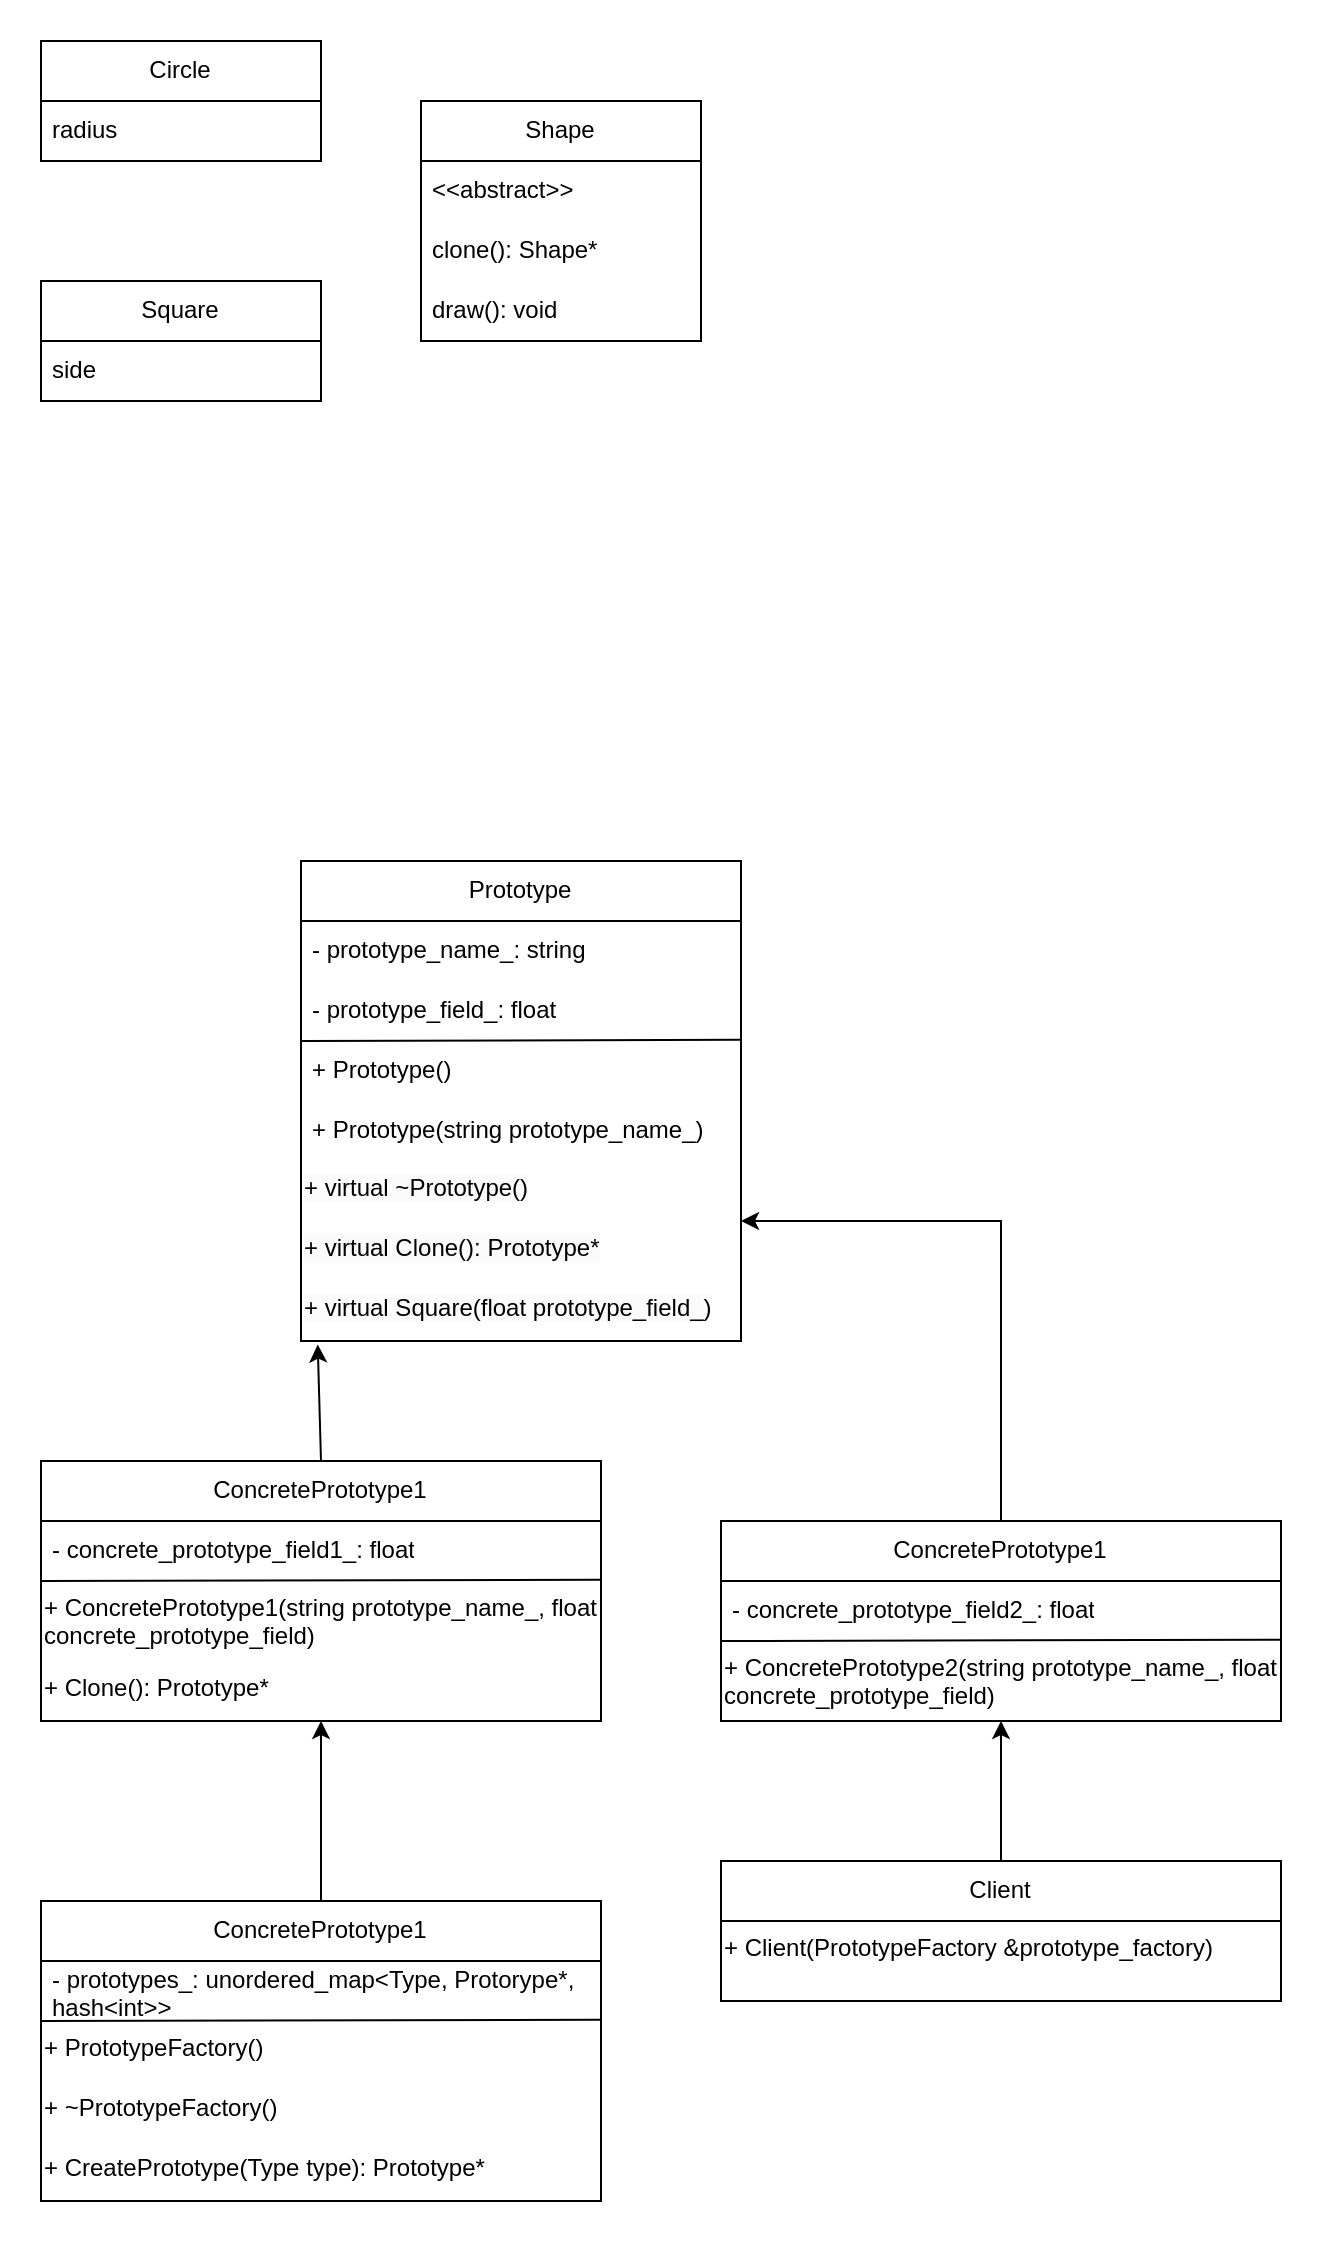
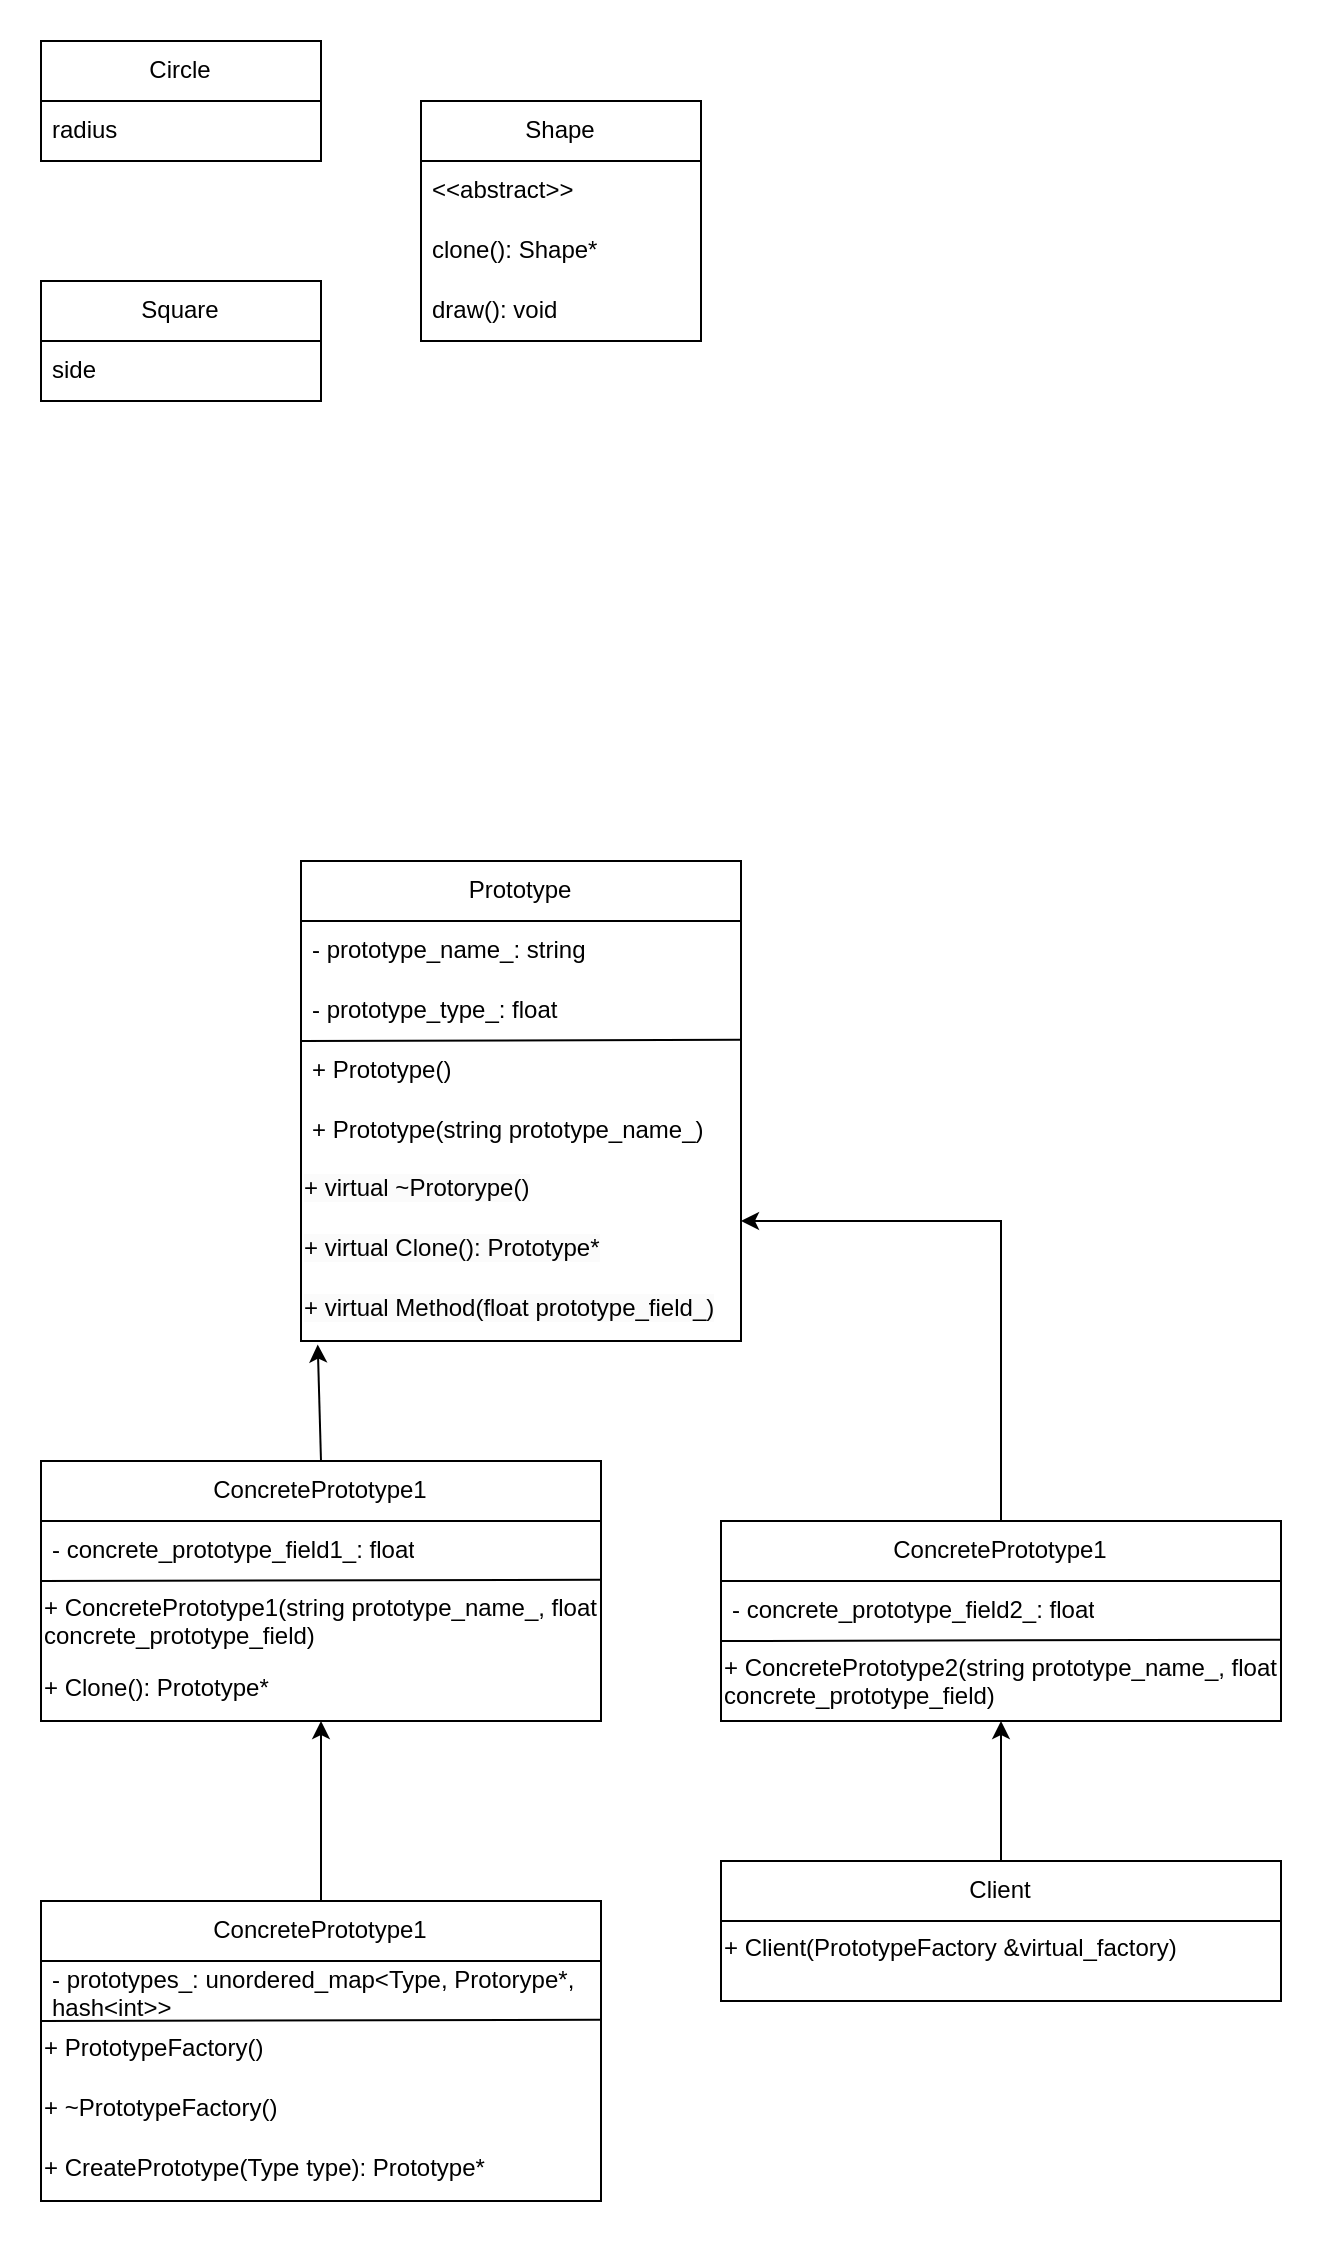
node "- prototype_field_: float": label "- prototype_field_: float" -> "- prototype_type_: float"
node "+ virtual ~Prototype()": label "+ virtual ~Prototype()" -> "+ virtual ~Protorype()"
node "+ virtual Square(float prototype_field_)": label "+ virtual Square(float prototype_field_)" -> "+ virtual Method(float prototype_field_)"
node "+ Client(PrototypeFactory &prototype_factory)": label "+ Client(PrototypeFactory &prototype_factory)" -> "+ Client(PrototypeFactory &virtual_factory)"
